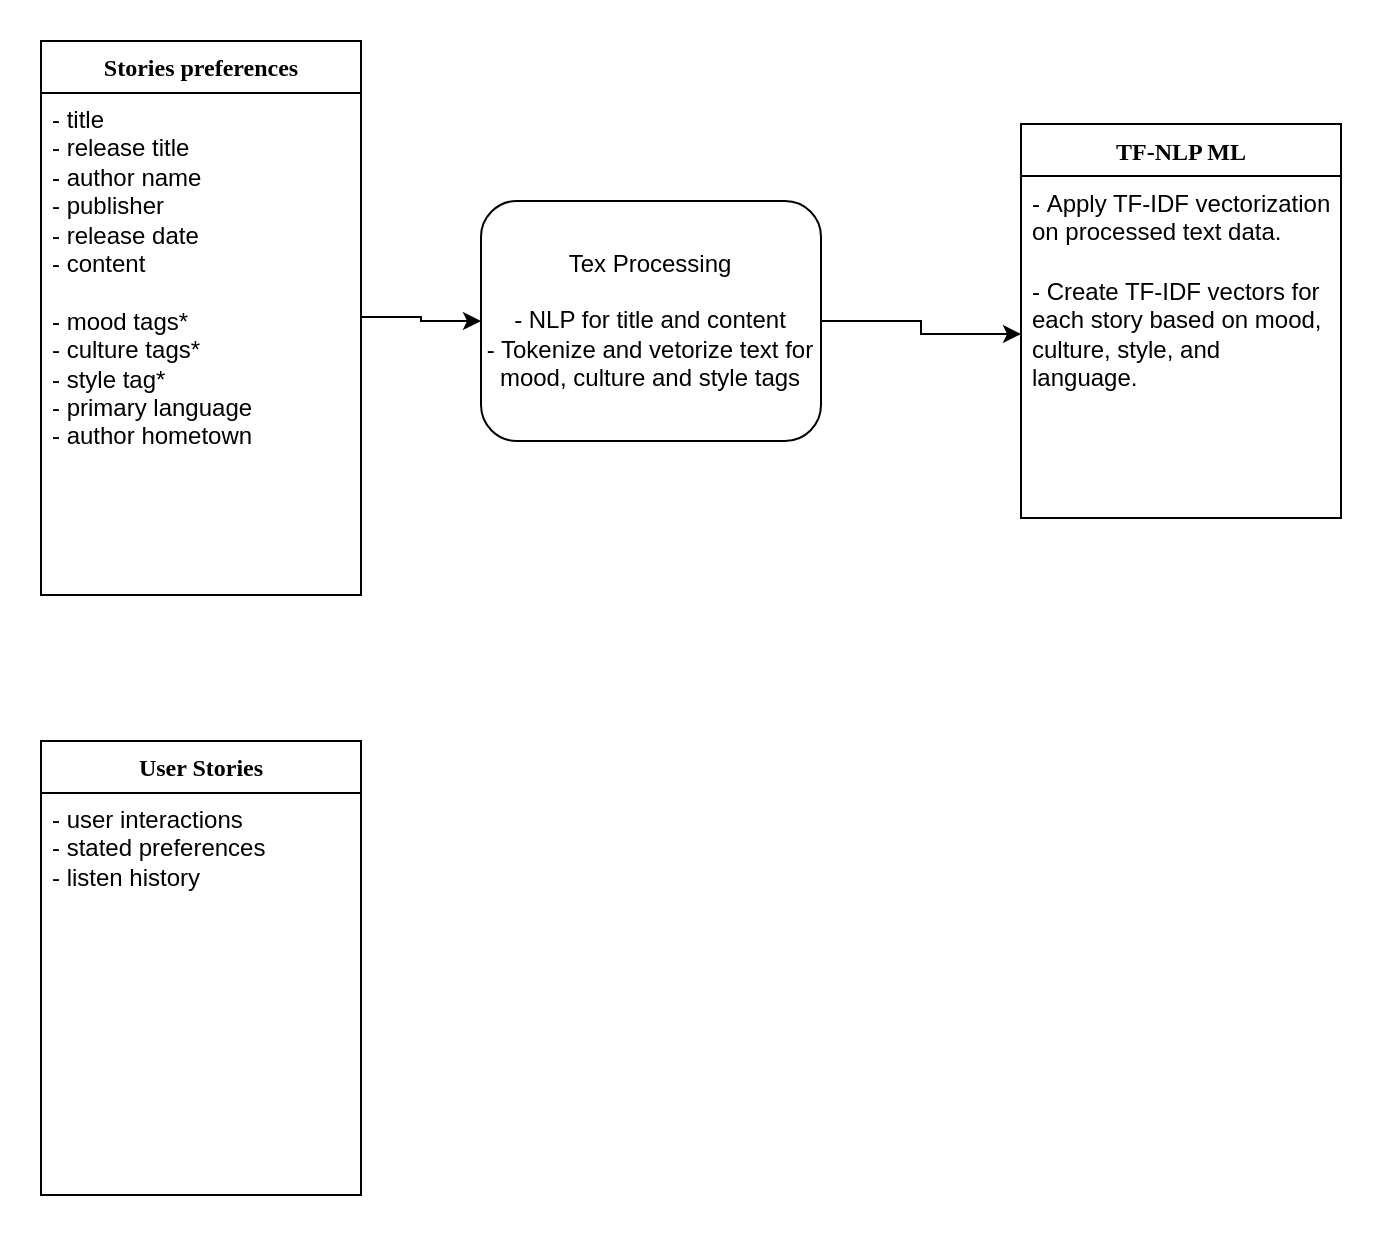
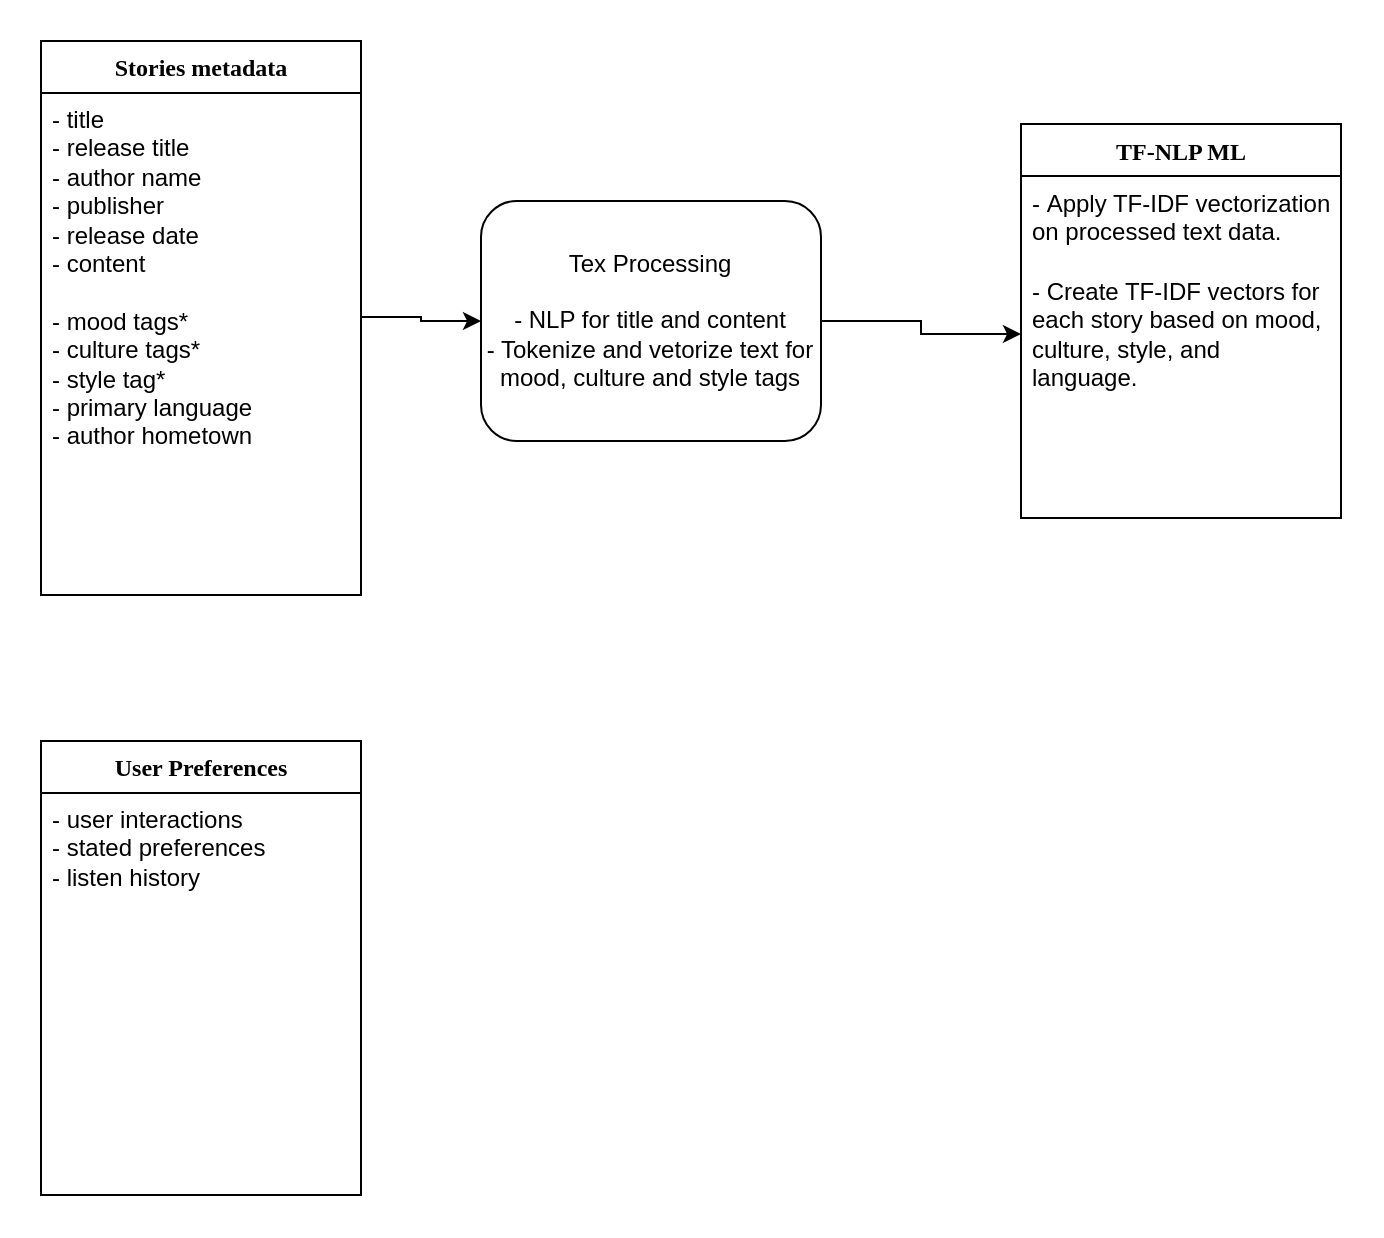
node "Stories preferences": label "Stories preferences" -> "Stories metadata"
node "User Stories": label "User Stories" -> "User Preferences"
